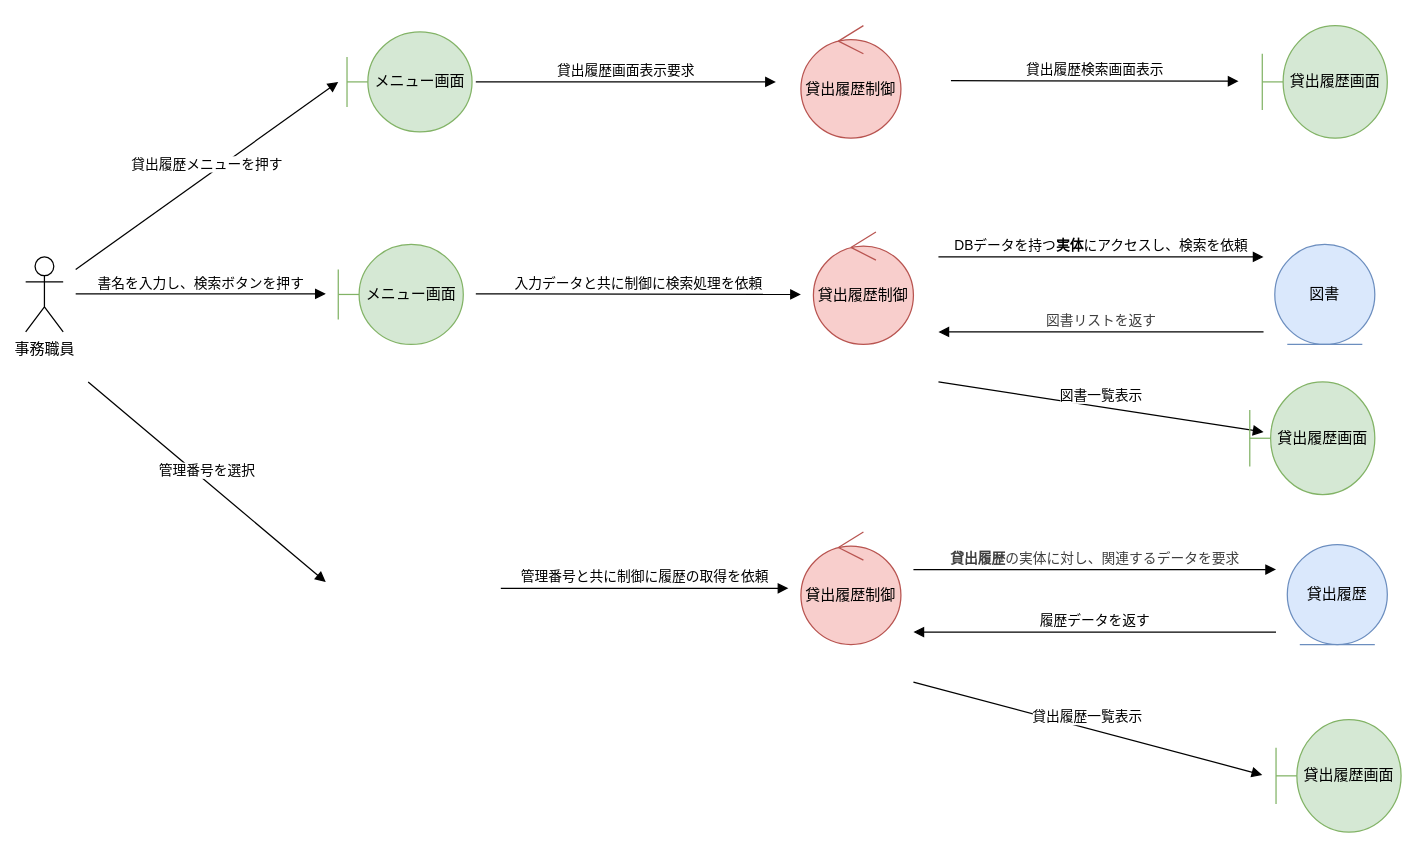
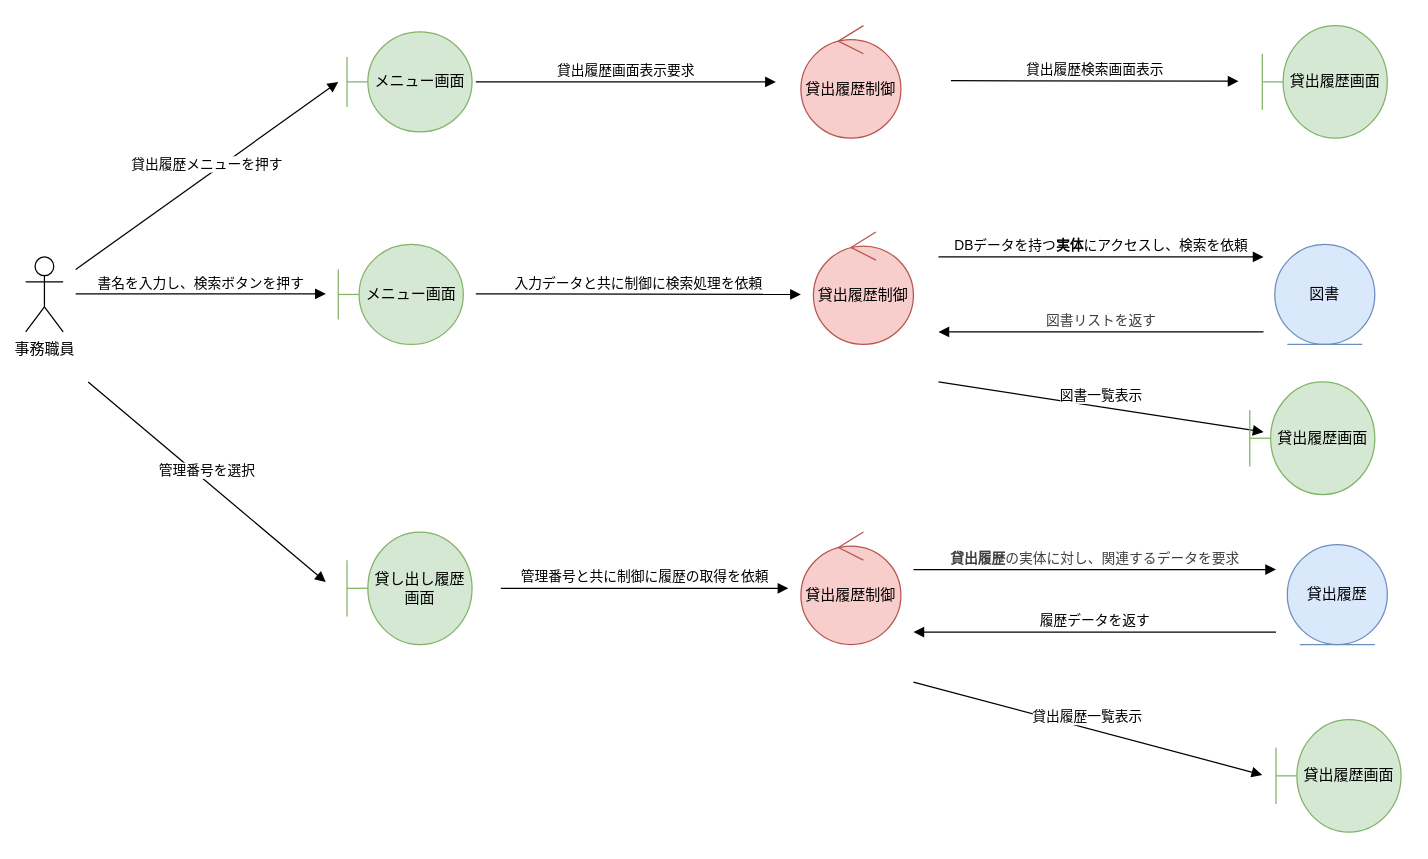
node "貸し出し履歴画面": added
